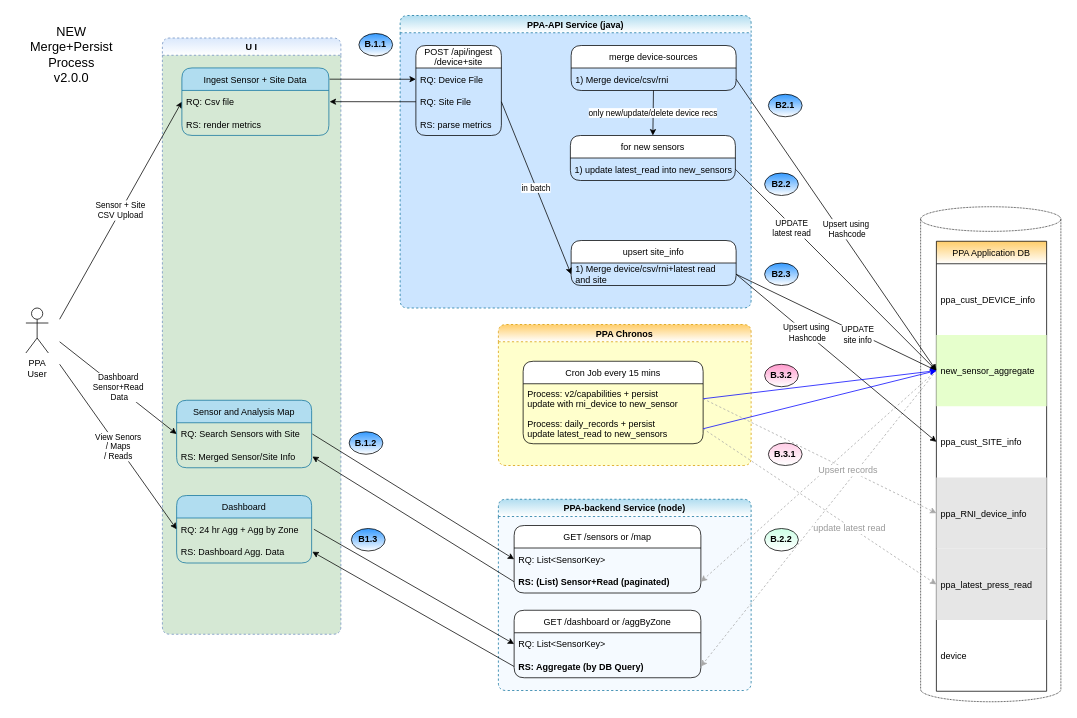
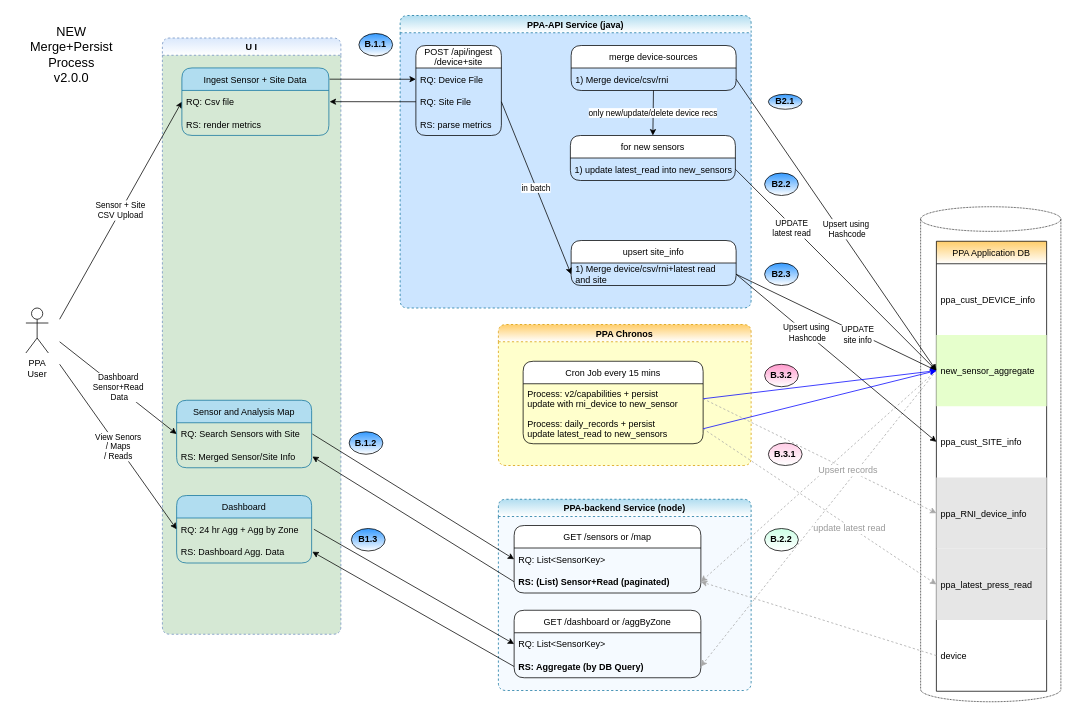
node "B2.1": size 34x23 -> 34x15
edge "device" -> "RS: (List) Sensor+Read (paginated)": added
